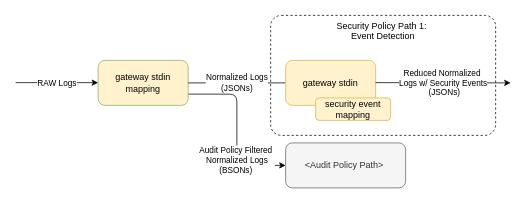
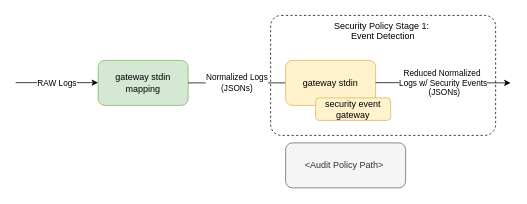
node "Security Policy Path 1: Event Detection": label "Security Policy Path 1: Event Detection" -> "Security Policy Stage 1: Event Detection"
node "gateway stdin mapping": fillcolor #fff2cc -> #d5e8d4
node "security event mapping": label "security event mapping" -> "security event gateway"
edge "gateway stdin mapping" -> "<Audit Policy Path>": removed, label "Audit Policy Filtered Normalized Logs (BSONs)"
